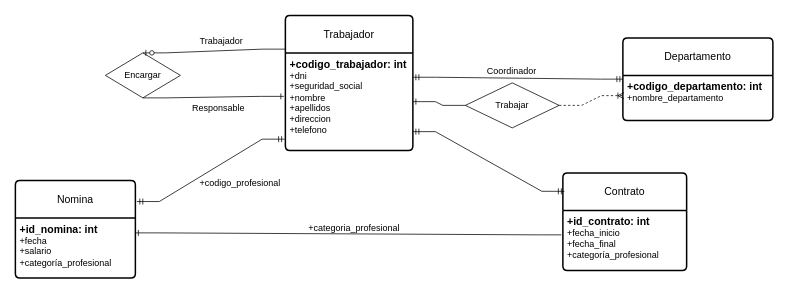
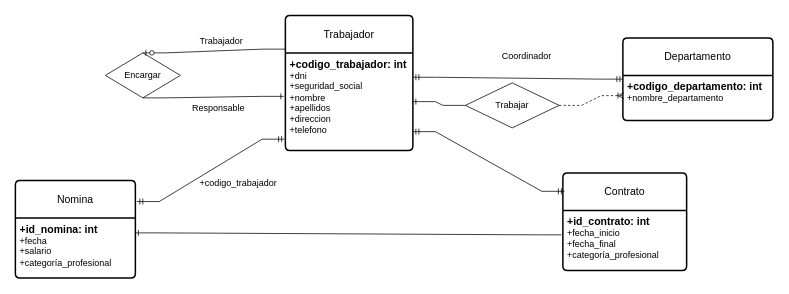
node "Coordinador": moved (512, 72) -> (527, 57)
node "+codigo_profesional": label "+codigo_profesional" -> "+codigo_trabajador"
node "+categoria_profesional": removed
